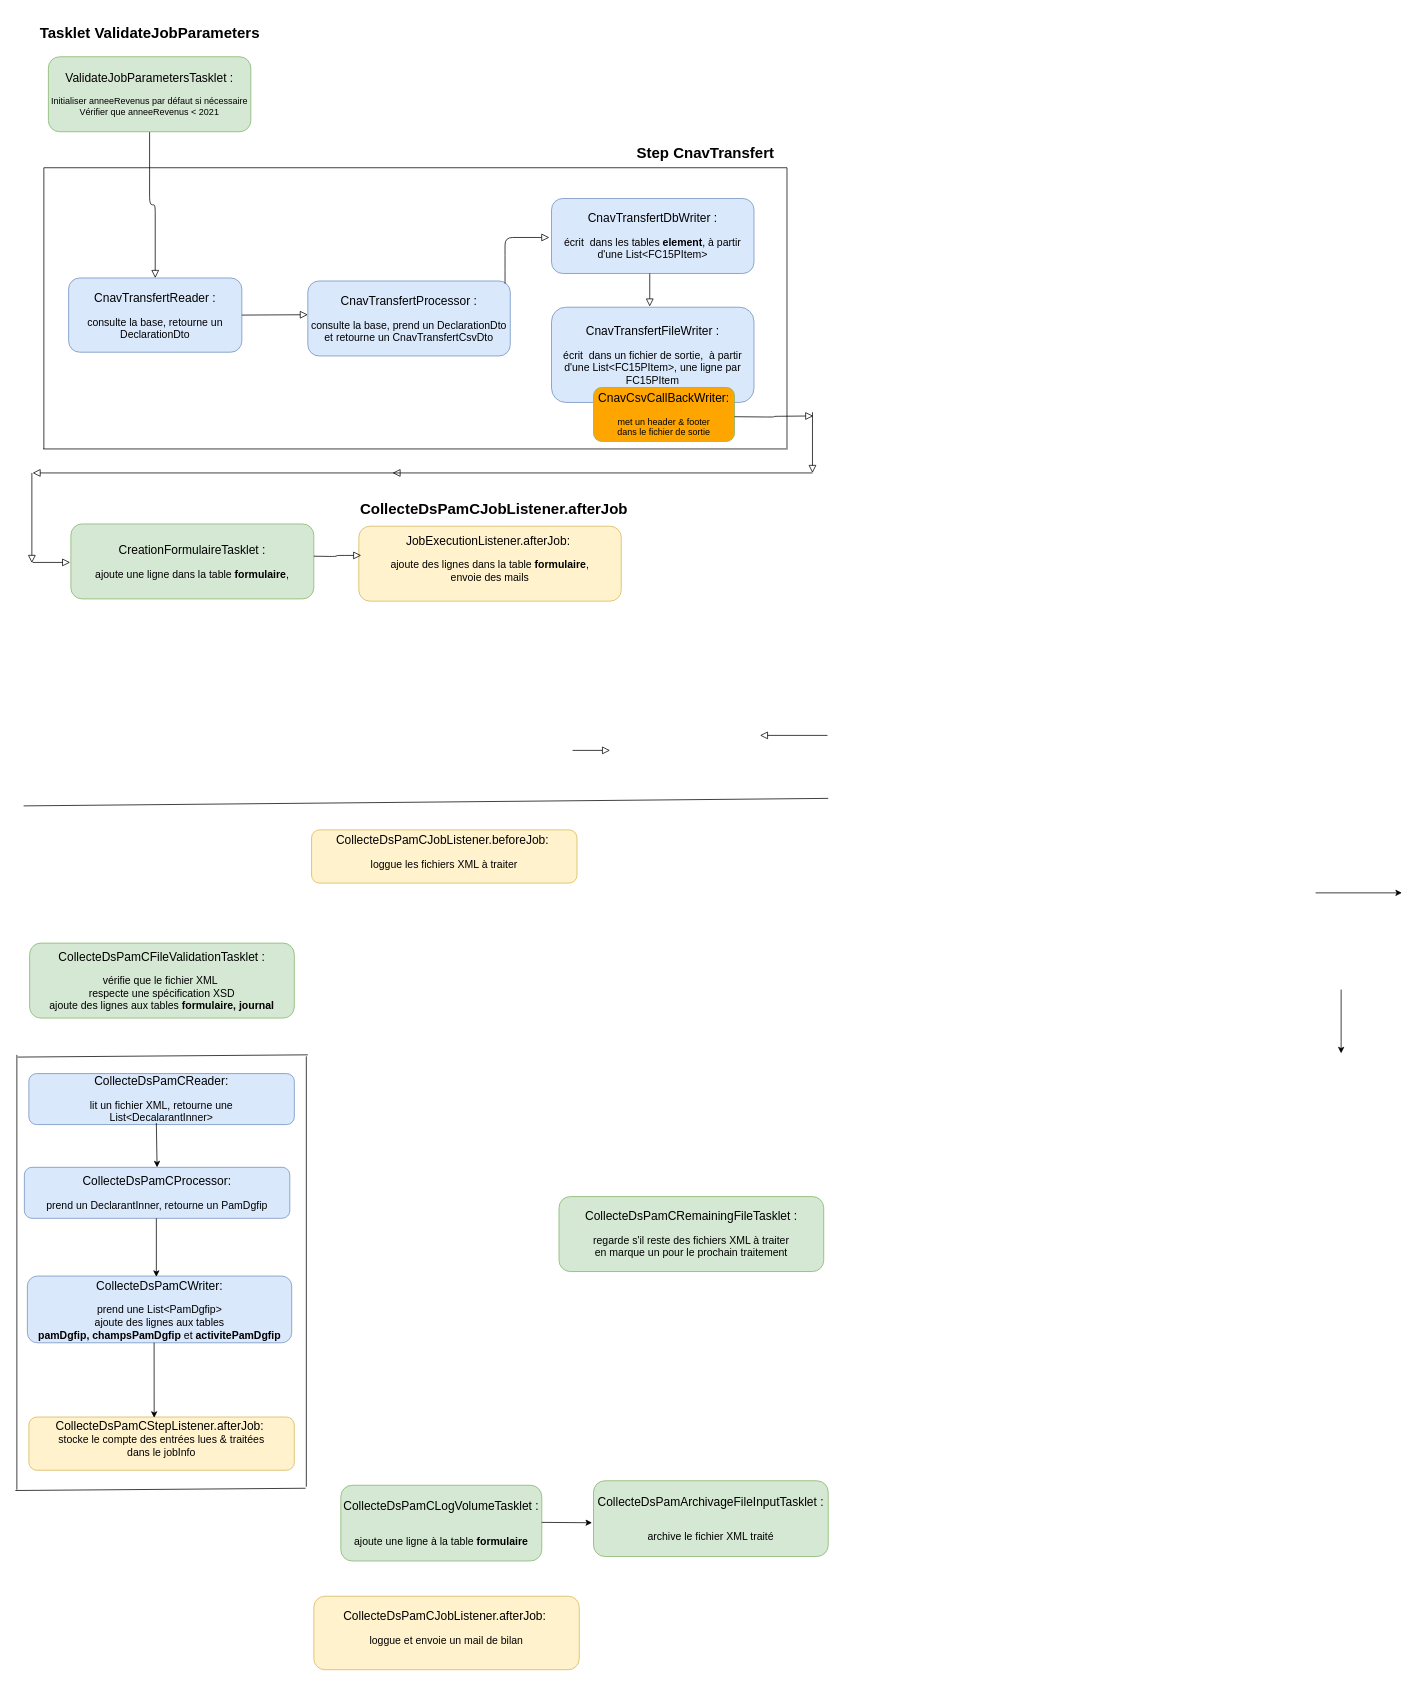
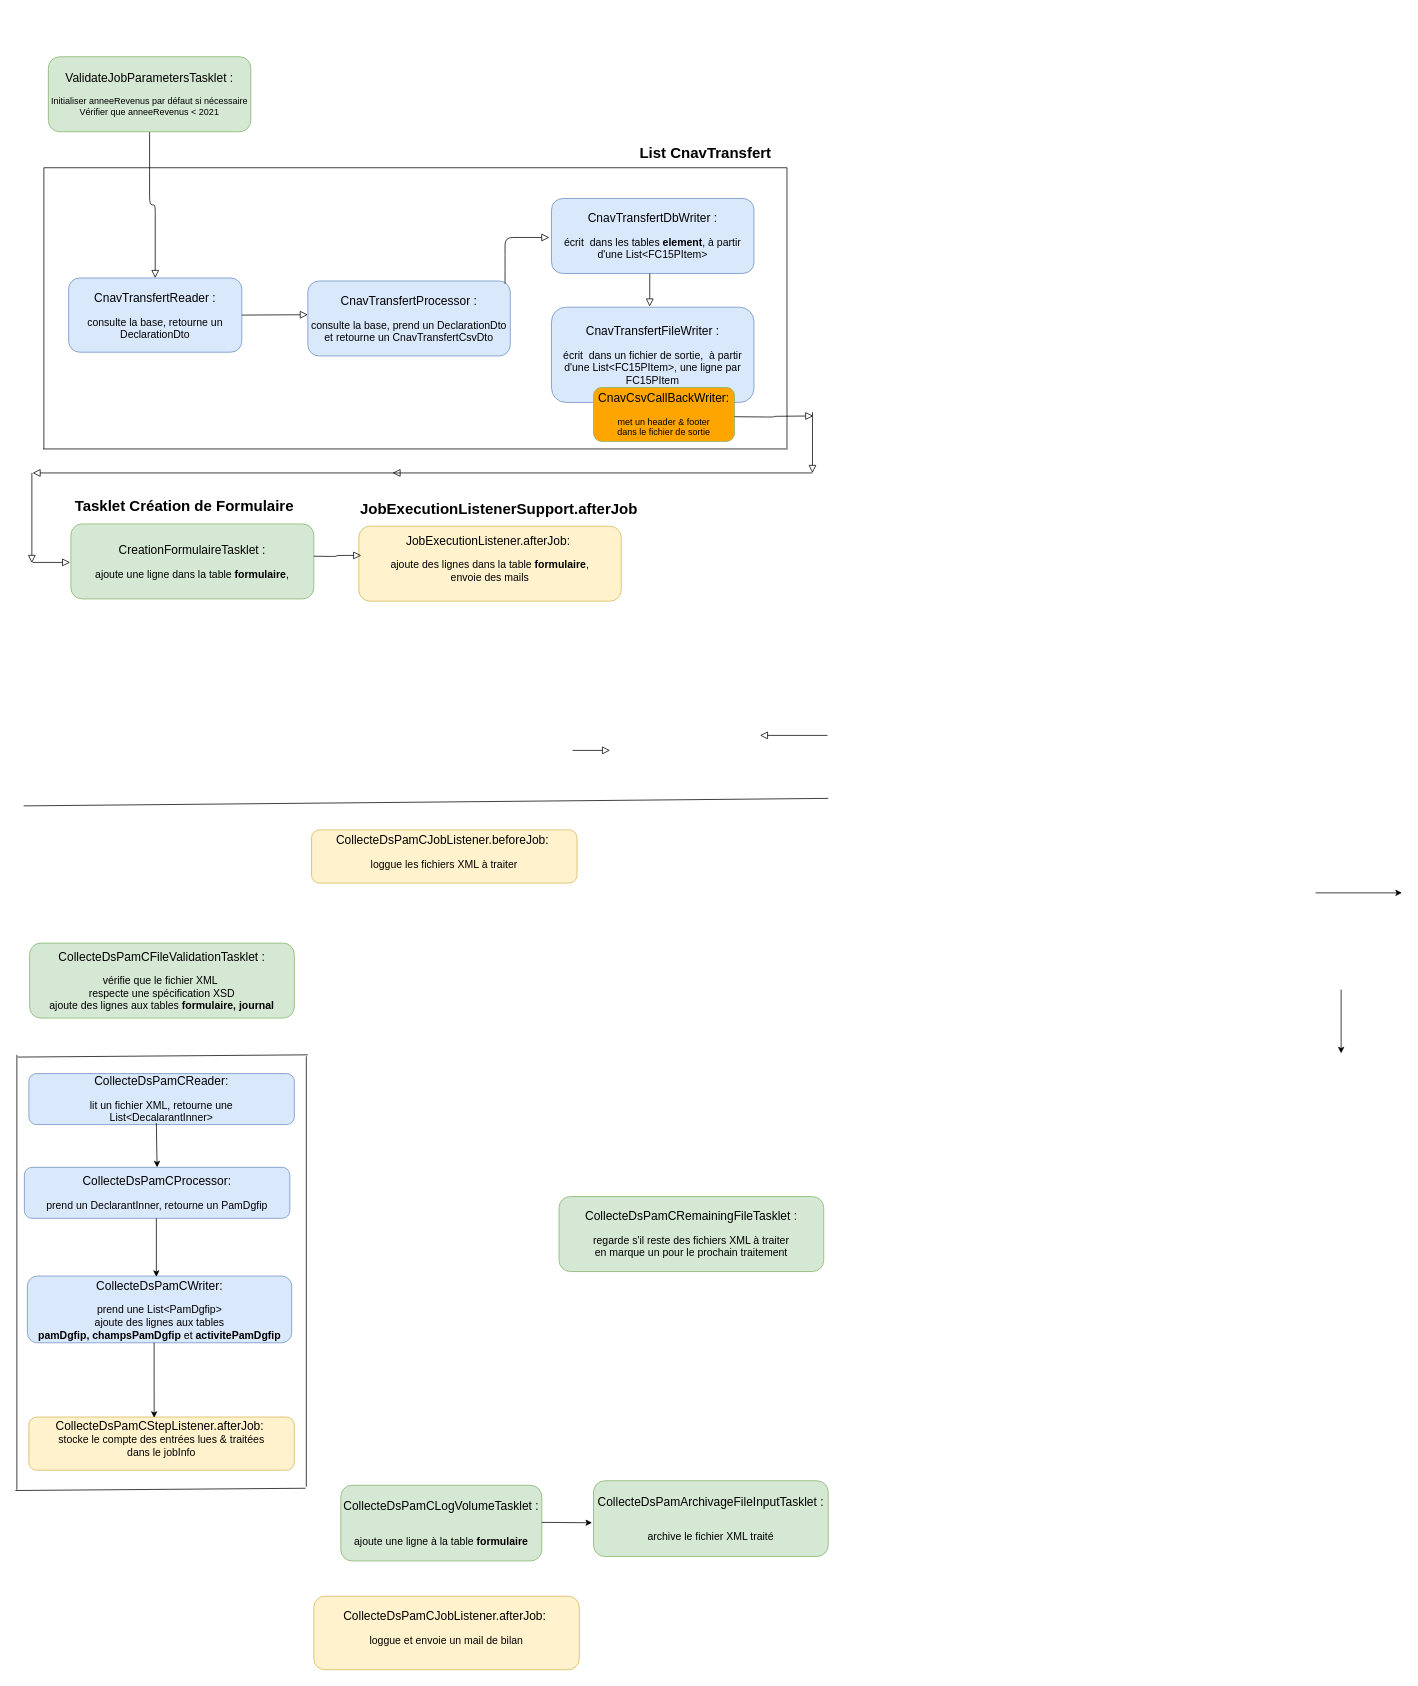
node "Tasklet ValidateJobParameters": removed
node "Step CnavTransfert": label "Step CnavTransfert" -> "List CnavTransfert"
node "Tasklet Création de Formulaire": added
node "CollecteDsPamCJobListener.afterJob": label "CollecteDsPamCJobListener.afterJob" -> "JobExecutionListenerSupport.afterJob"
